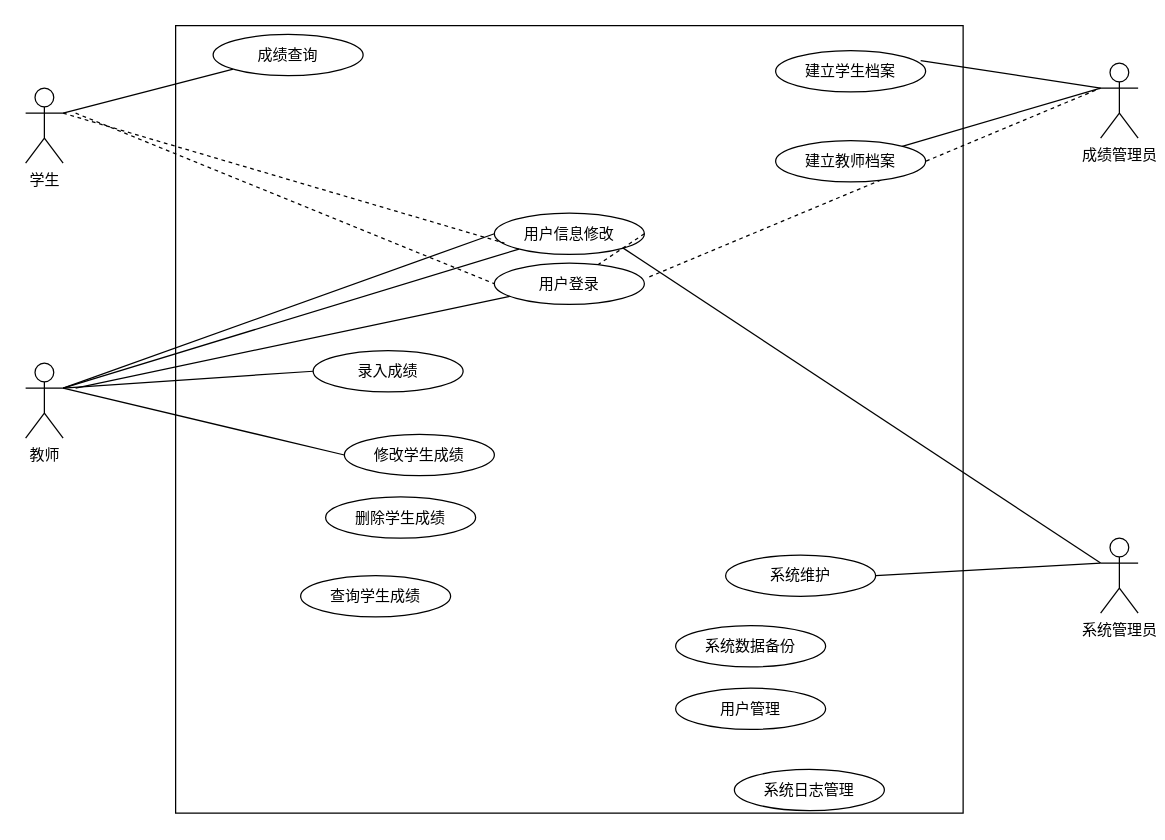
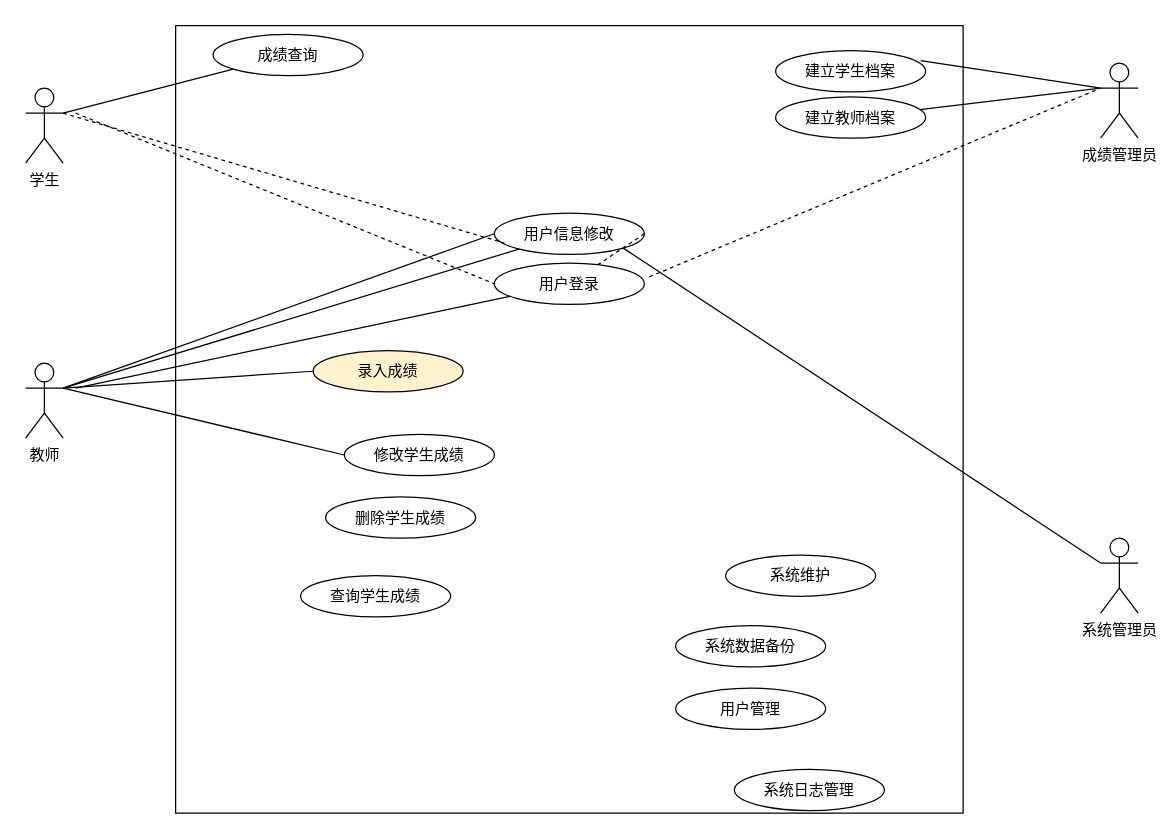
node "建立教师档案": moved (851, 161) -> (851, 118)
node "录入成绩": fillcolor #ffffff -> #fff2cc
edge "系统维护" -- "系统管理员": removed
